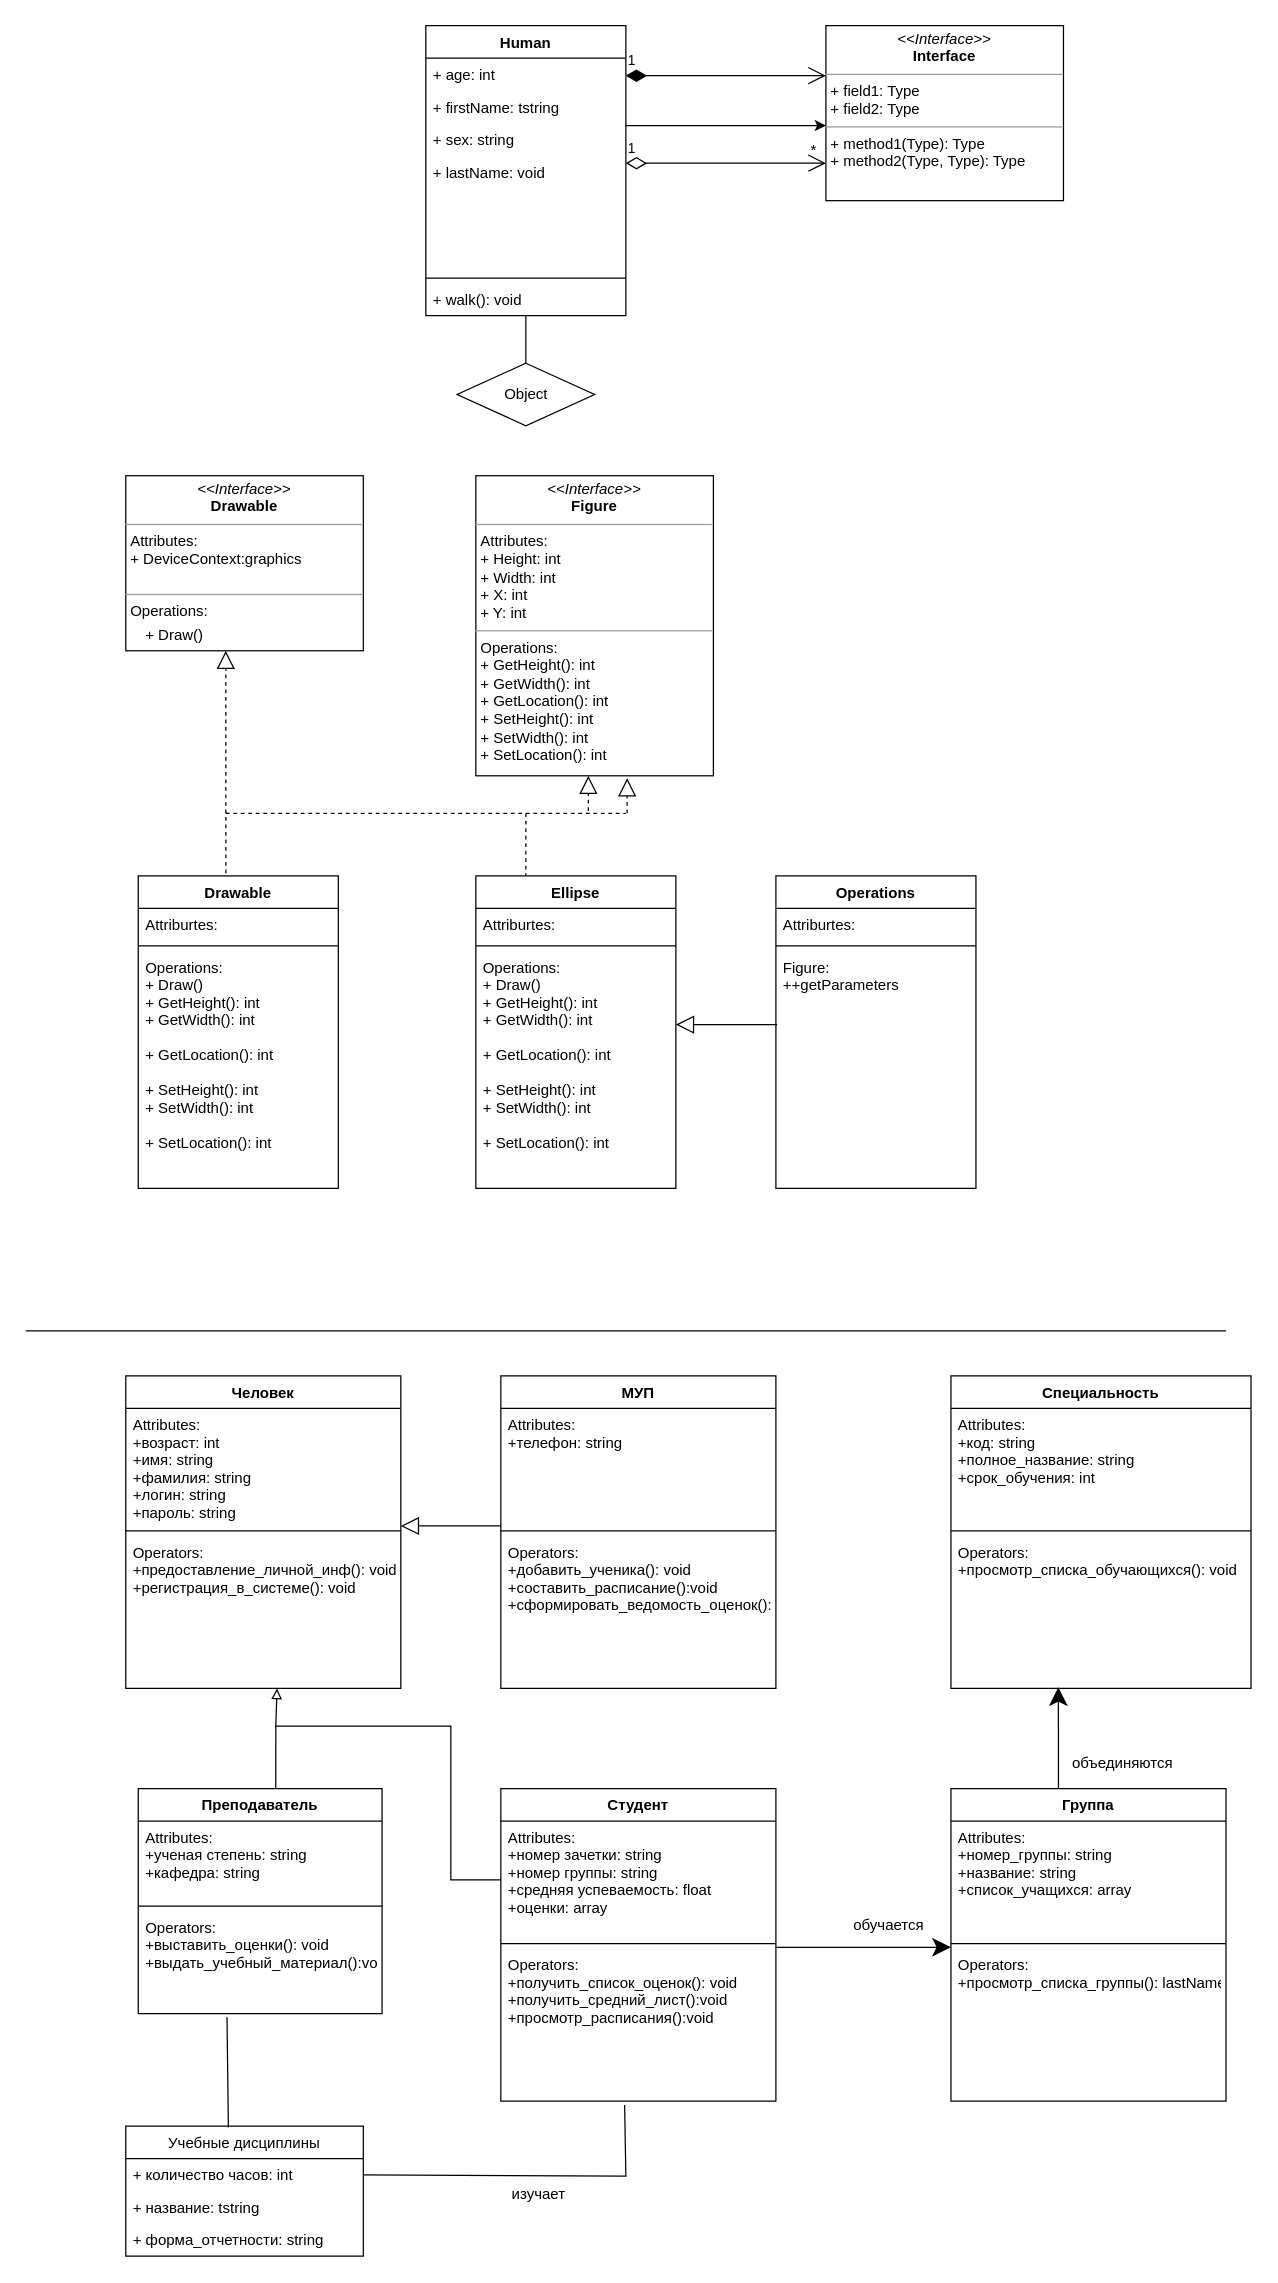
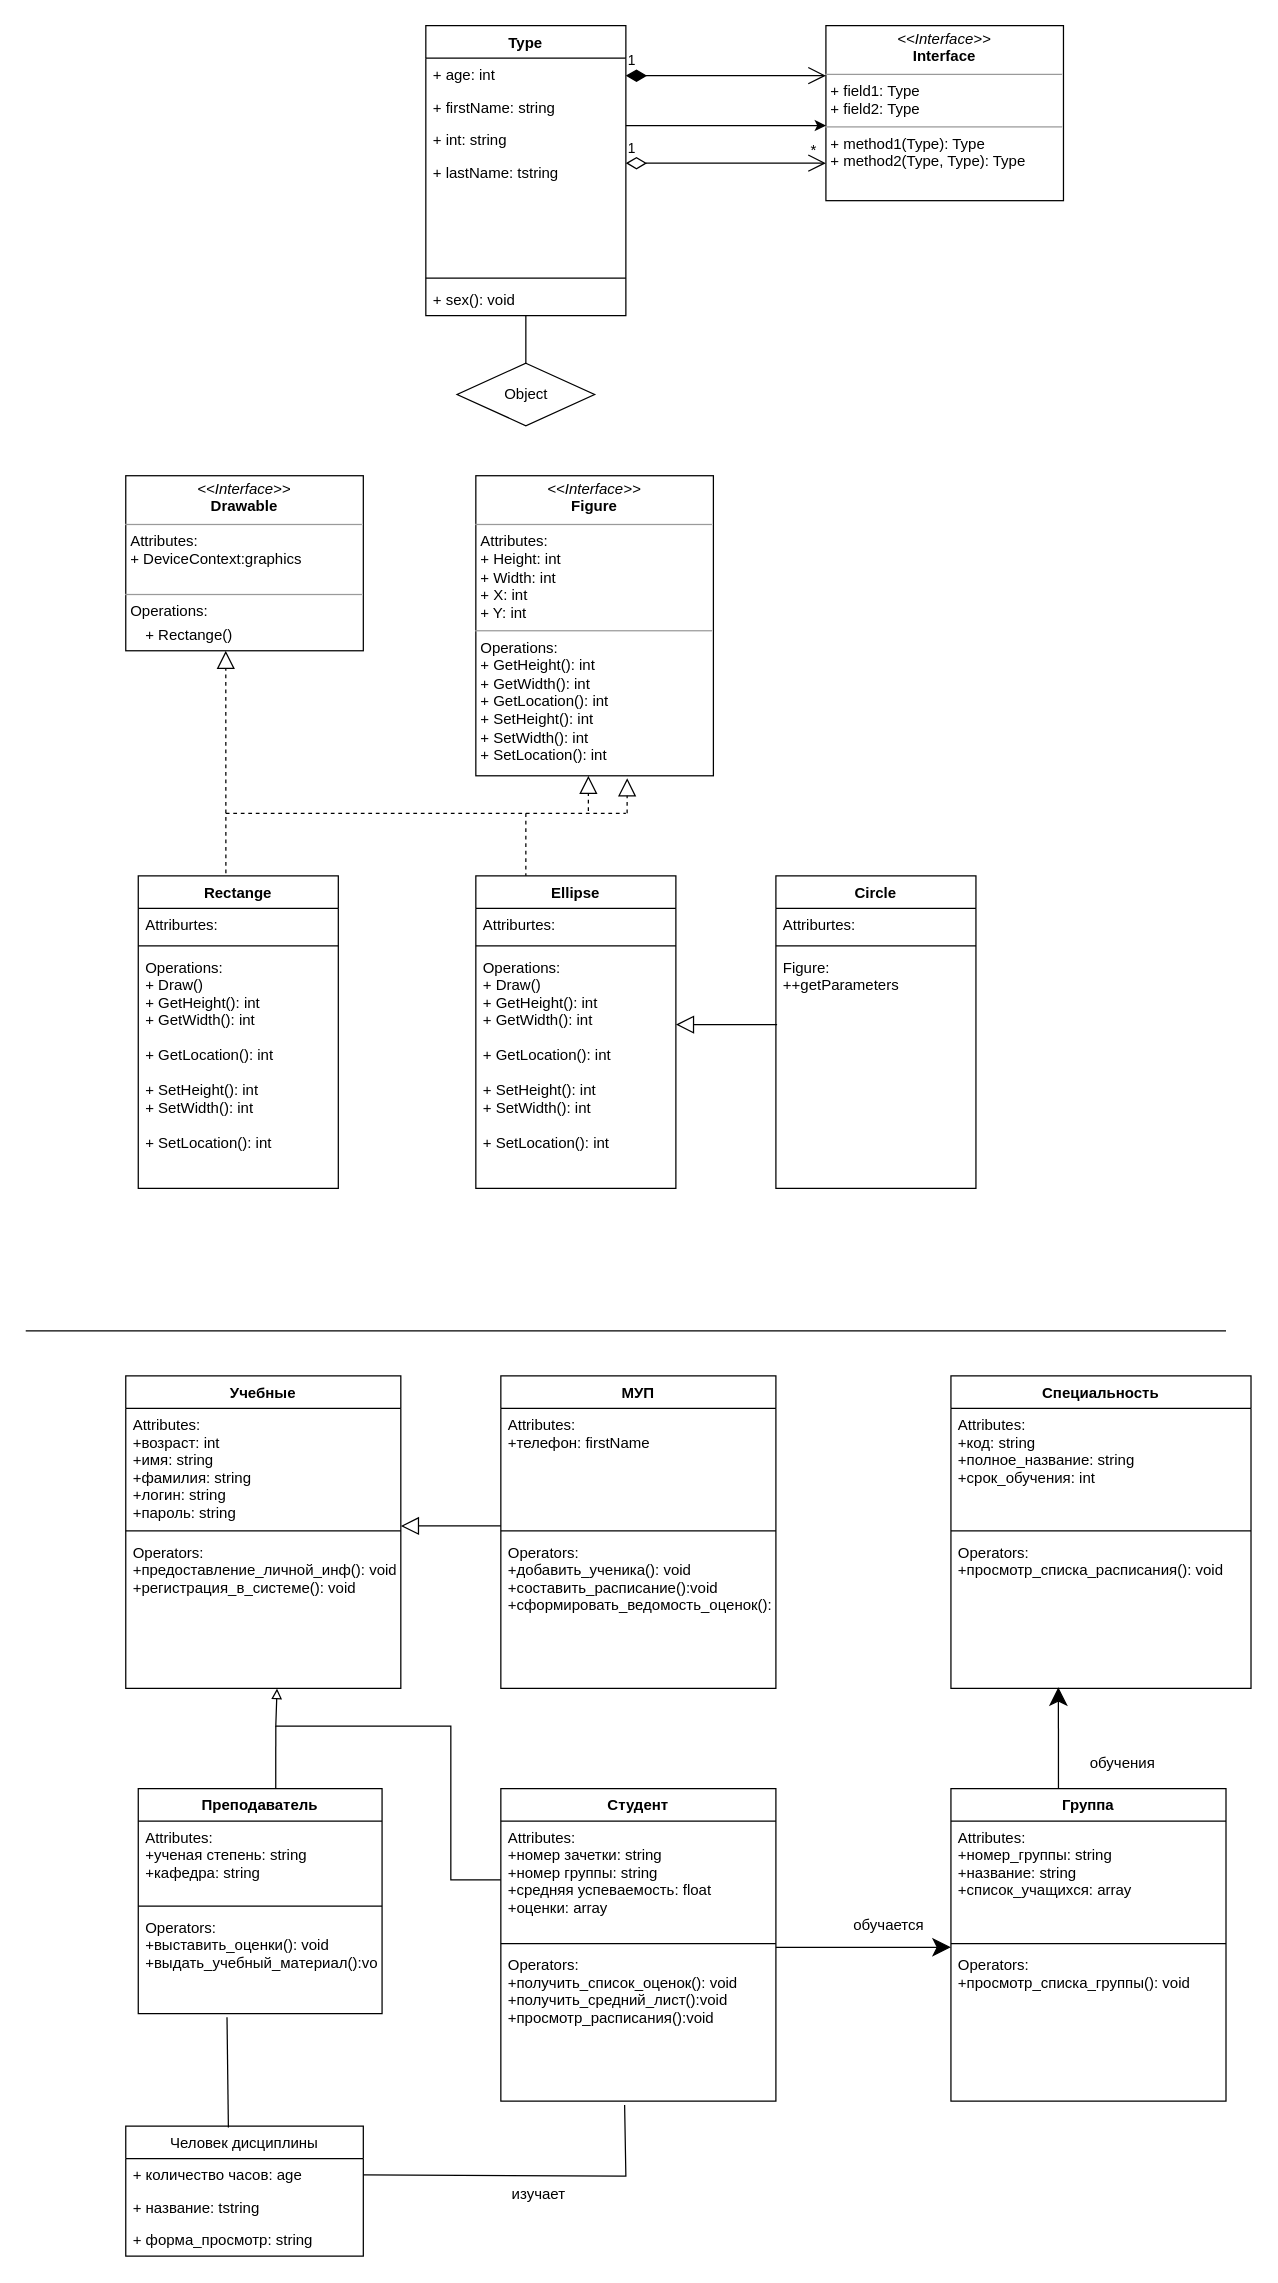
node "Human": label "Human" -> "Type"
node "+ firstName: tstring": label "+ firstName: tstring" -> "+ firstName: string"
node "+ sex: string": label "+ sex: string" -> "+ int: string"
node "+ lastName: void": label "+ lastName: void" -> "+ lastName: tstring"
node "+ walk(): void": label "+ walk(): void" -> "+ sex(): void"
node "+ Draw()": label "+ Draw()" -> "+ Rectange()"
node "Drawable": label "Drawable" -> "Rectange"
node "Operations": label "Operations" -> "Circle"
node "Человек": label "Человек" -> "Учебные"
node "Attributes: +телефон: string": label "Attributes: +телефон: string" -> "Attributes: +телефон: firstName"
node "Operators: +просмотр_списка_обучающихся(): void": label "Operators: +просмотр_списка_обучающихся(): void" -> "Operators: +просмотр_списка_расписания(): void"
node "объединяются": label "объединяются" -> "обучения"
node "Operators: +просмотр_списка_группы(): lastName": label "Operators: +просмотр_списка_группы(): lastName" -> "Operators: +просмотр_списка_группы(): void"
node "Учебные дисциплины": label "Учебные дисциплины" -> "Человек дисциплины"
node "+ количество часов: int": label "+ количество часов: int" -> "+ количество часов: age"
node "+ форма_отчетности: string": label "+ форма_отчетности: string" -> "+ форма_просмотр: string"
